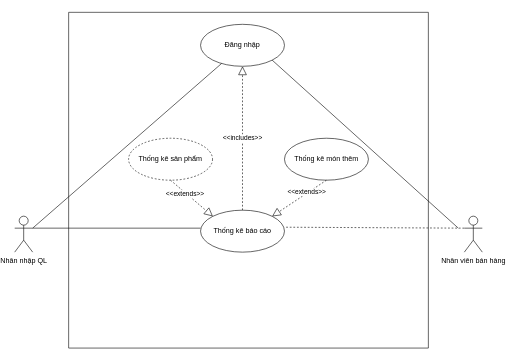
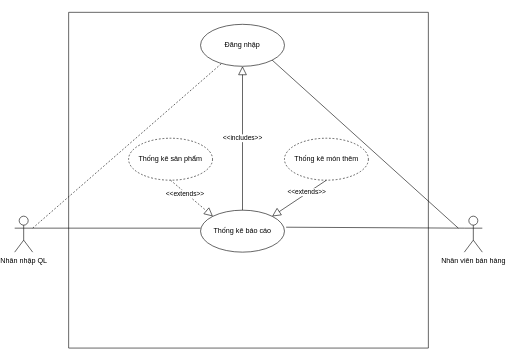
edge "Thống kê báo cáo" -> "Đăng nhập": style dashed -> solid
edge "Đăng nhập" -- "Nhân nhập QL": style solid -> dashed
node "Thống kê món thêm": style solid -> dashed
edge "Thống kê món thêm" -> "Thống kê báo cáo": style dashed -> solid
edge "Thống kê báo cáo" -- "Nhân viên bán hàng": style dashed -> solid
